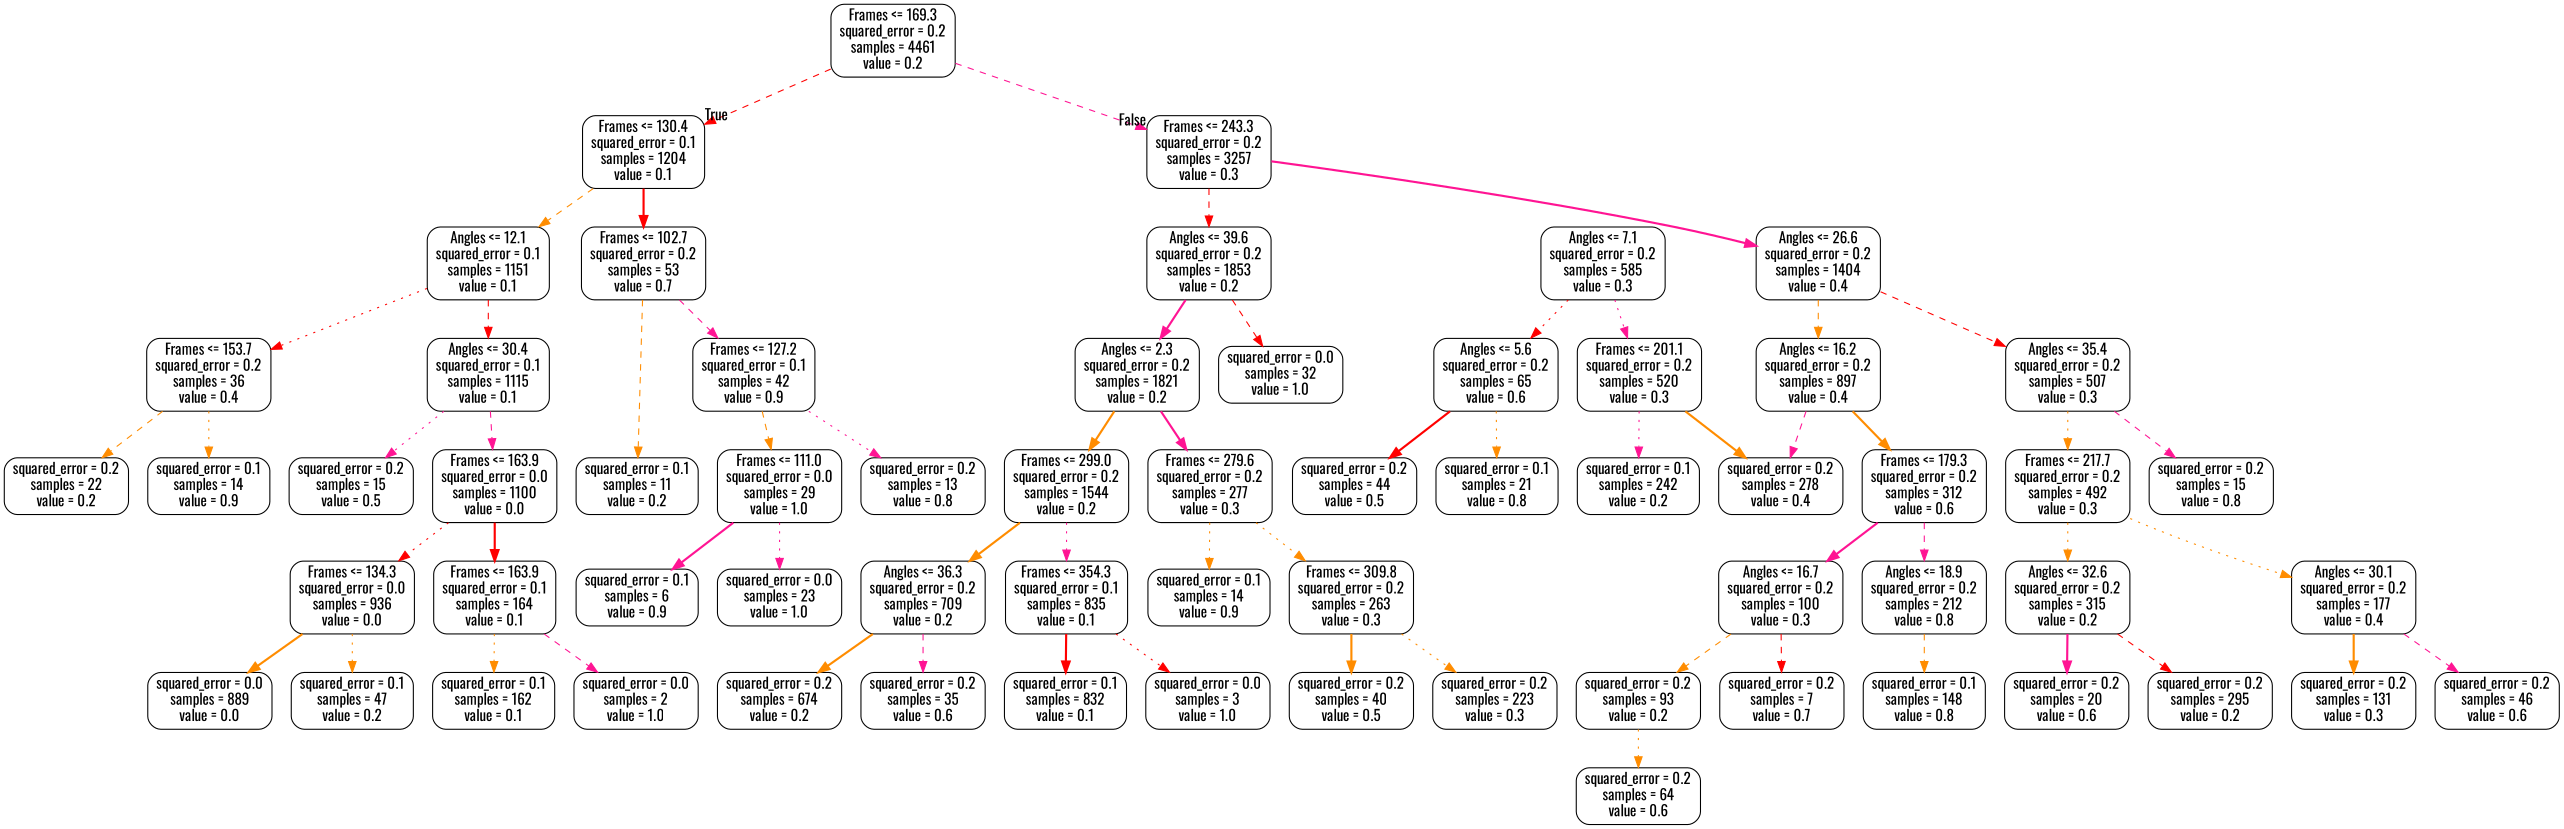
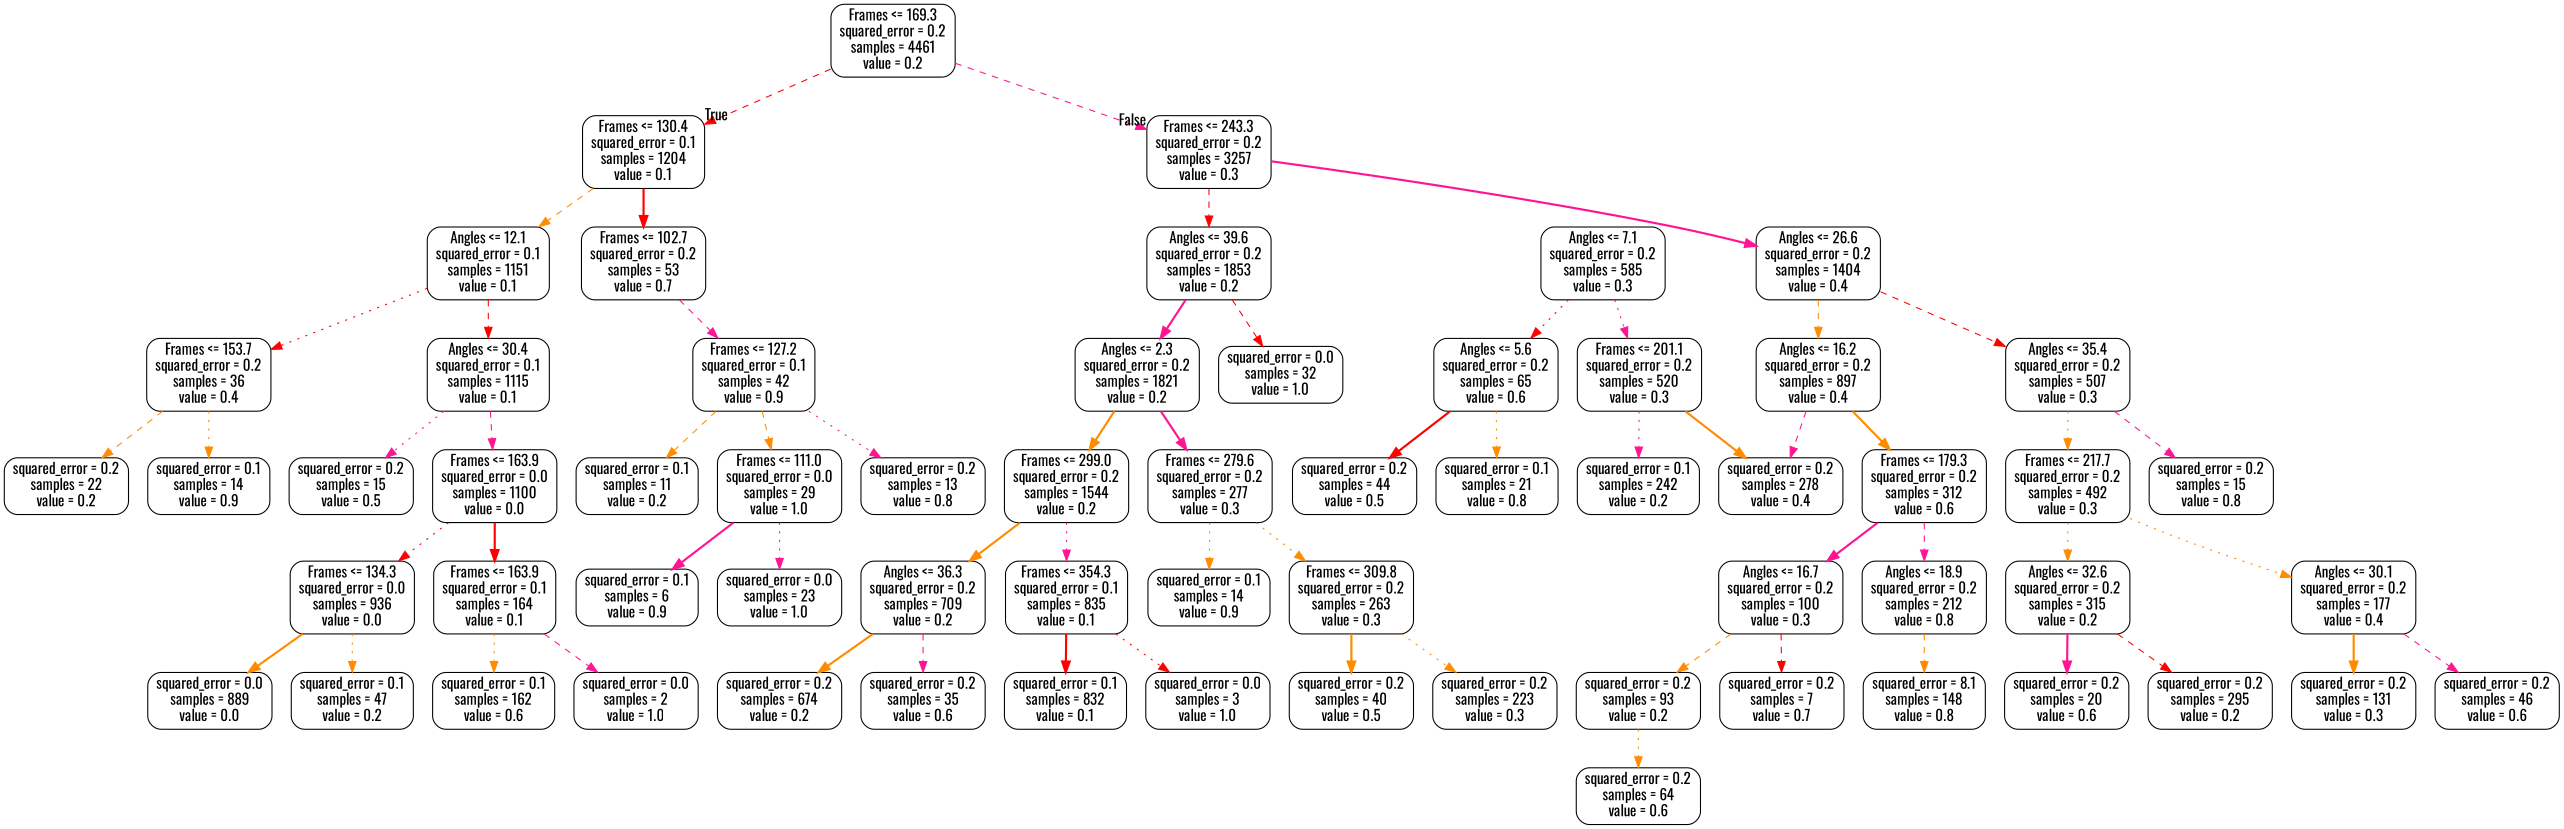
edge "Frames <= 102.7 squared_error = 0.2 samples = 53 value = 0.7" -> "squared_error = 0.1 samples = 11 value = 0.2": now "Frames <= 127.2 squared_error = 0.1 samples = 42 value = 0.9" -> "squared_error = 0.1 samples = 11 value = 0.2"
node "squared_error = 0.1 samples = 162 value = 0.1": label "squared_error = 0.1 samples = 162 value = 0.1" -> "squared_error = 0.1 samples = 162 value = 0.6"
node "squared_error = 0.1 samples = 148 value = 0.8": label "squared_error = 0.1 samples = 148 value = 0.8" -> "squared_error = 8.1 samples = 148 value = 0.8"
